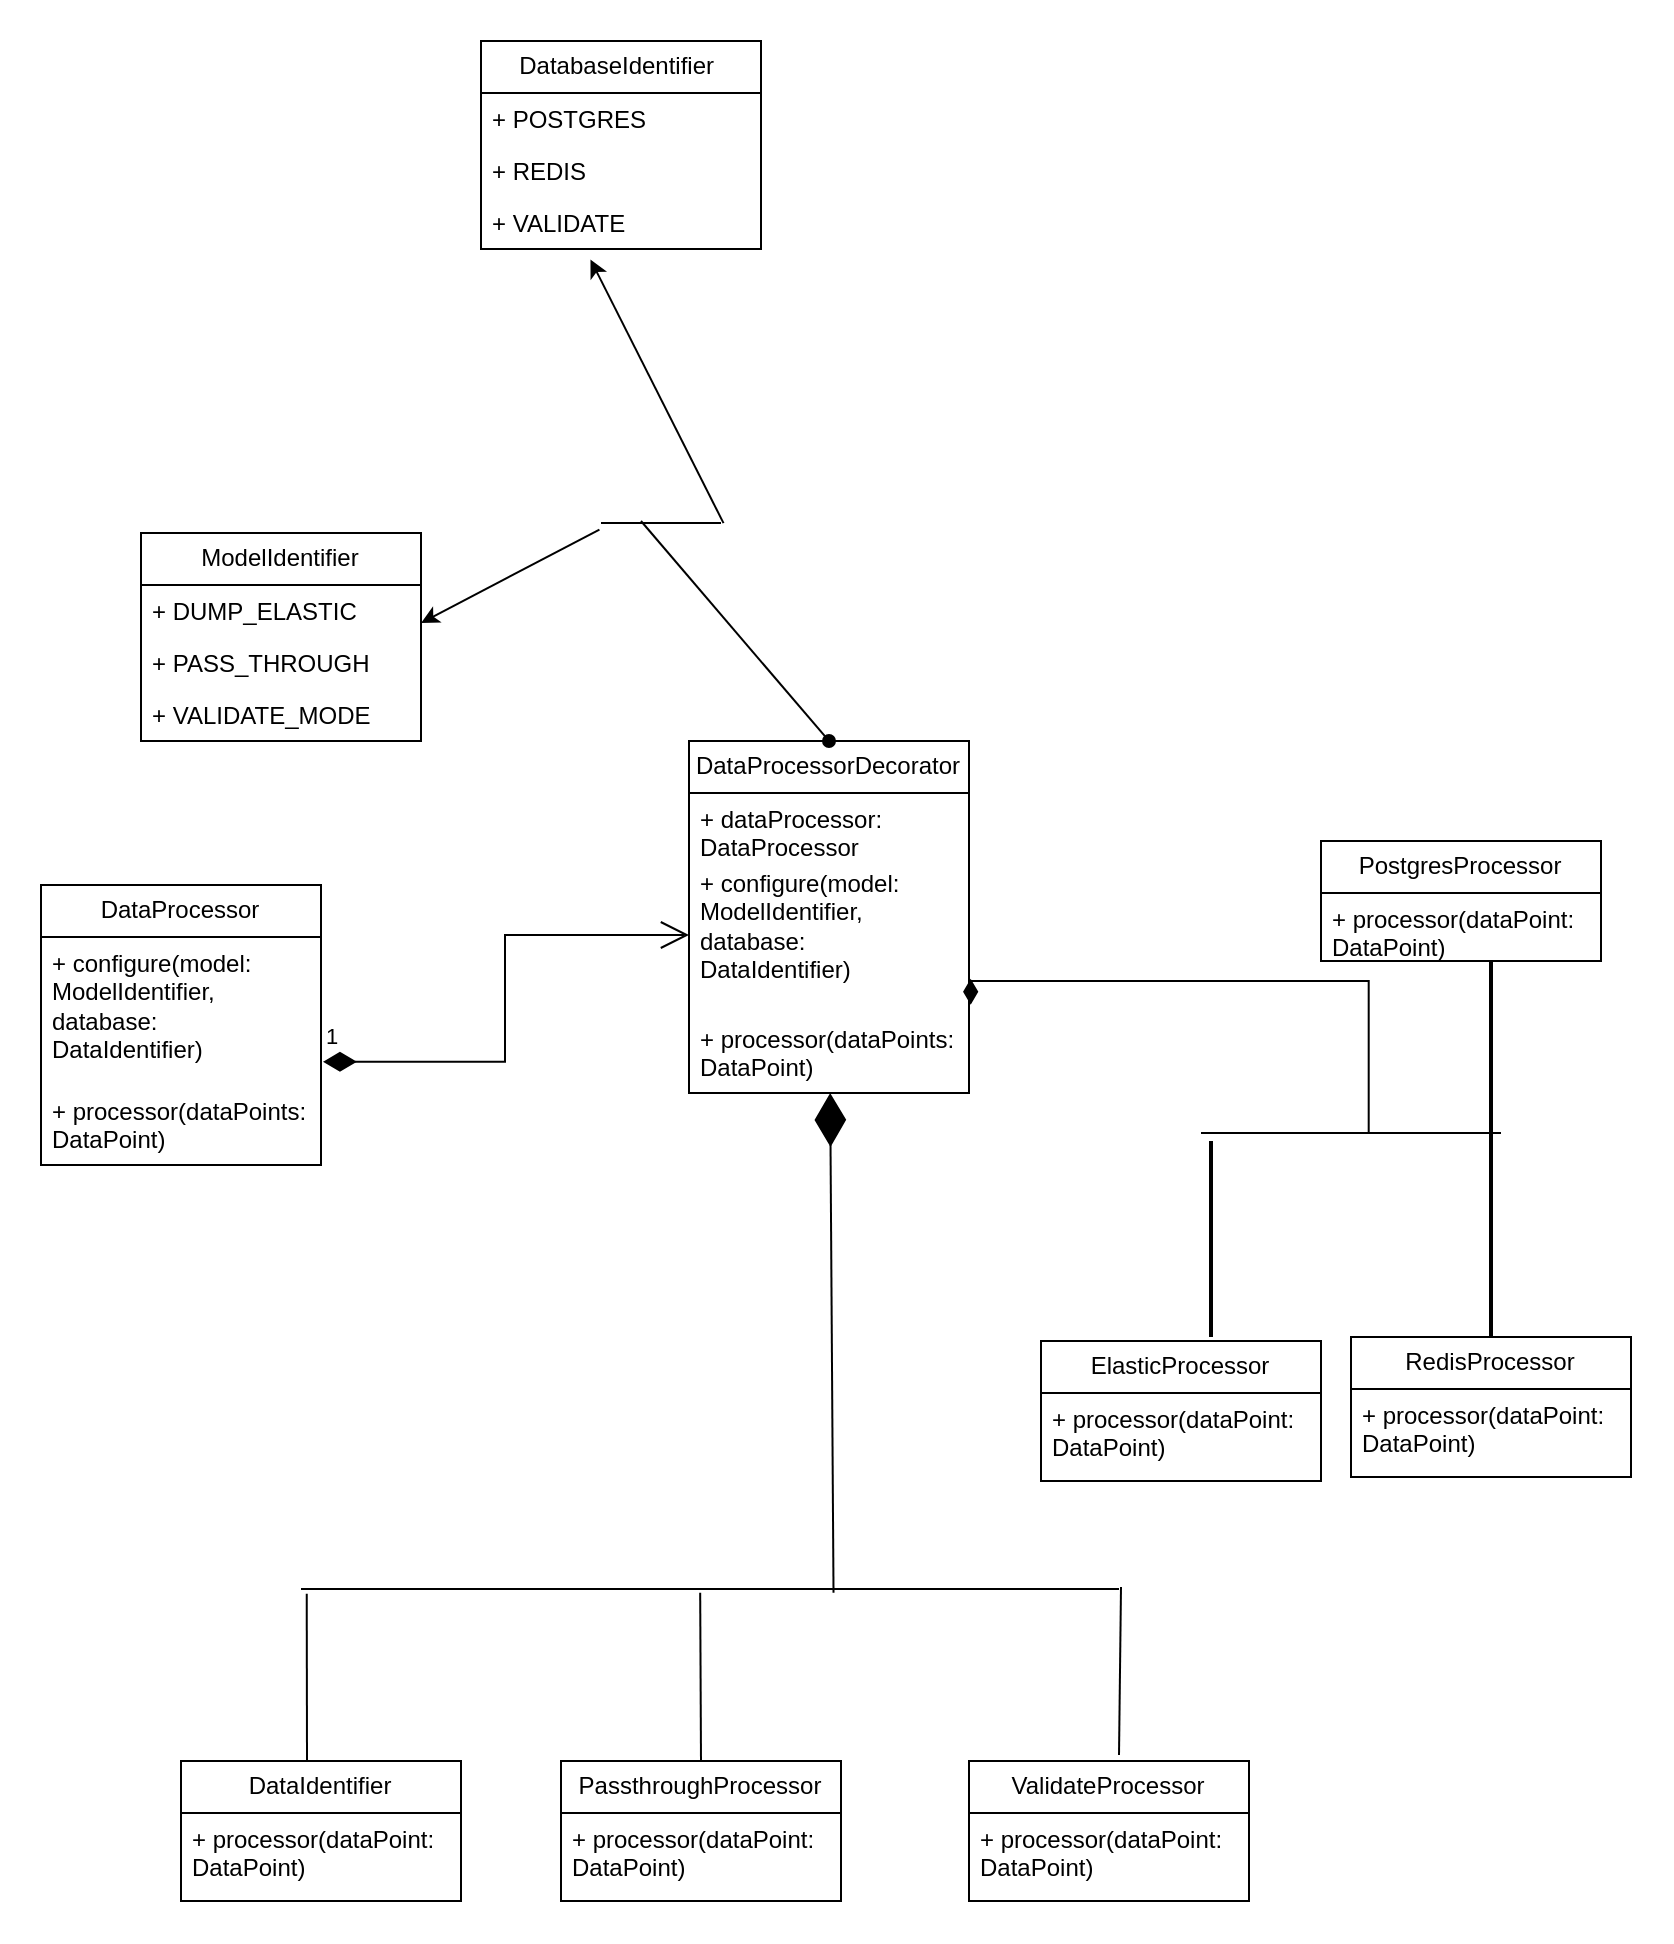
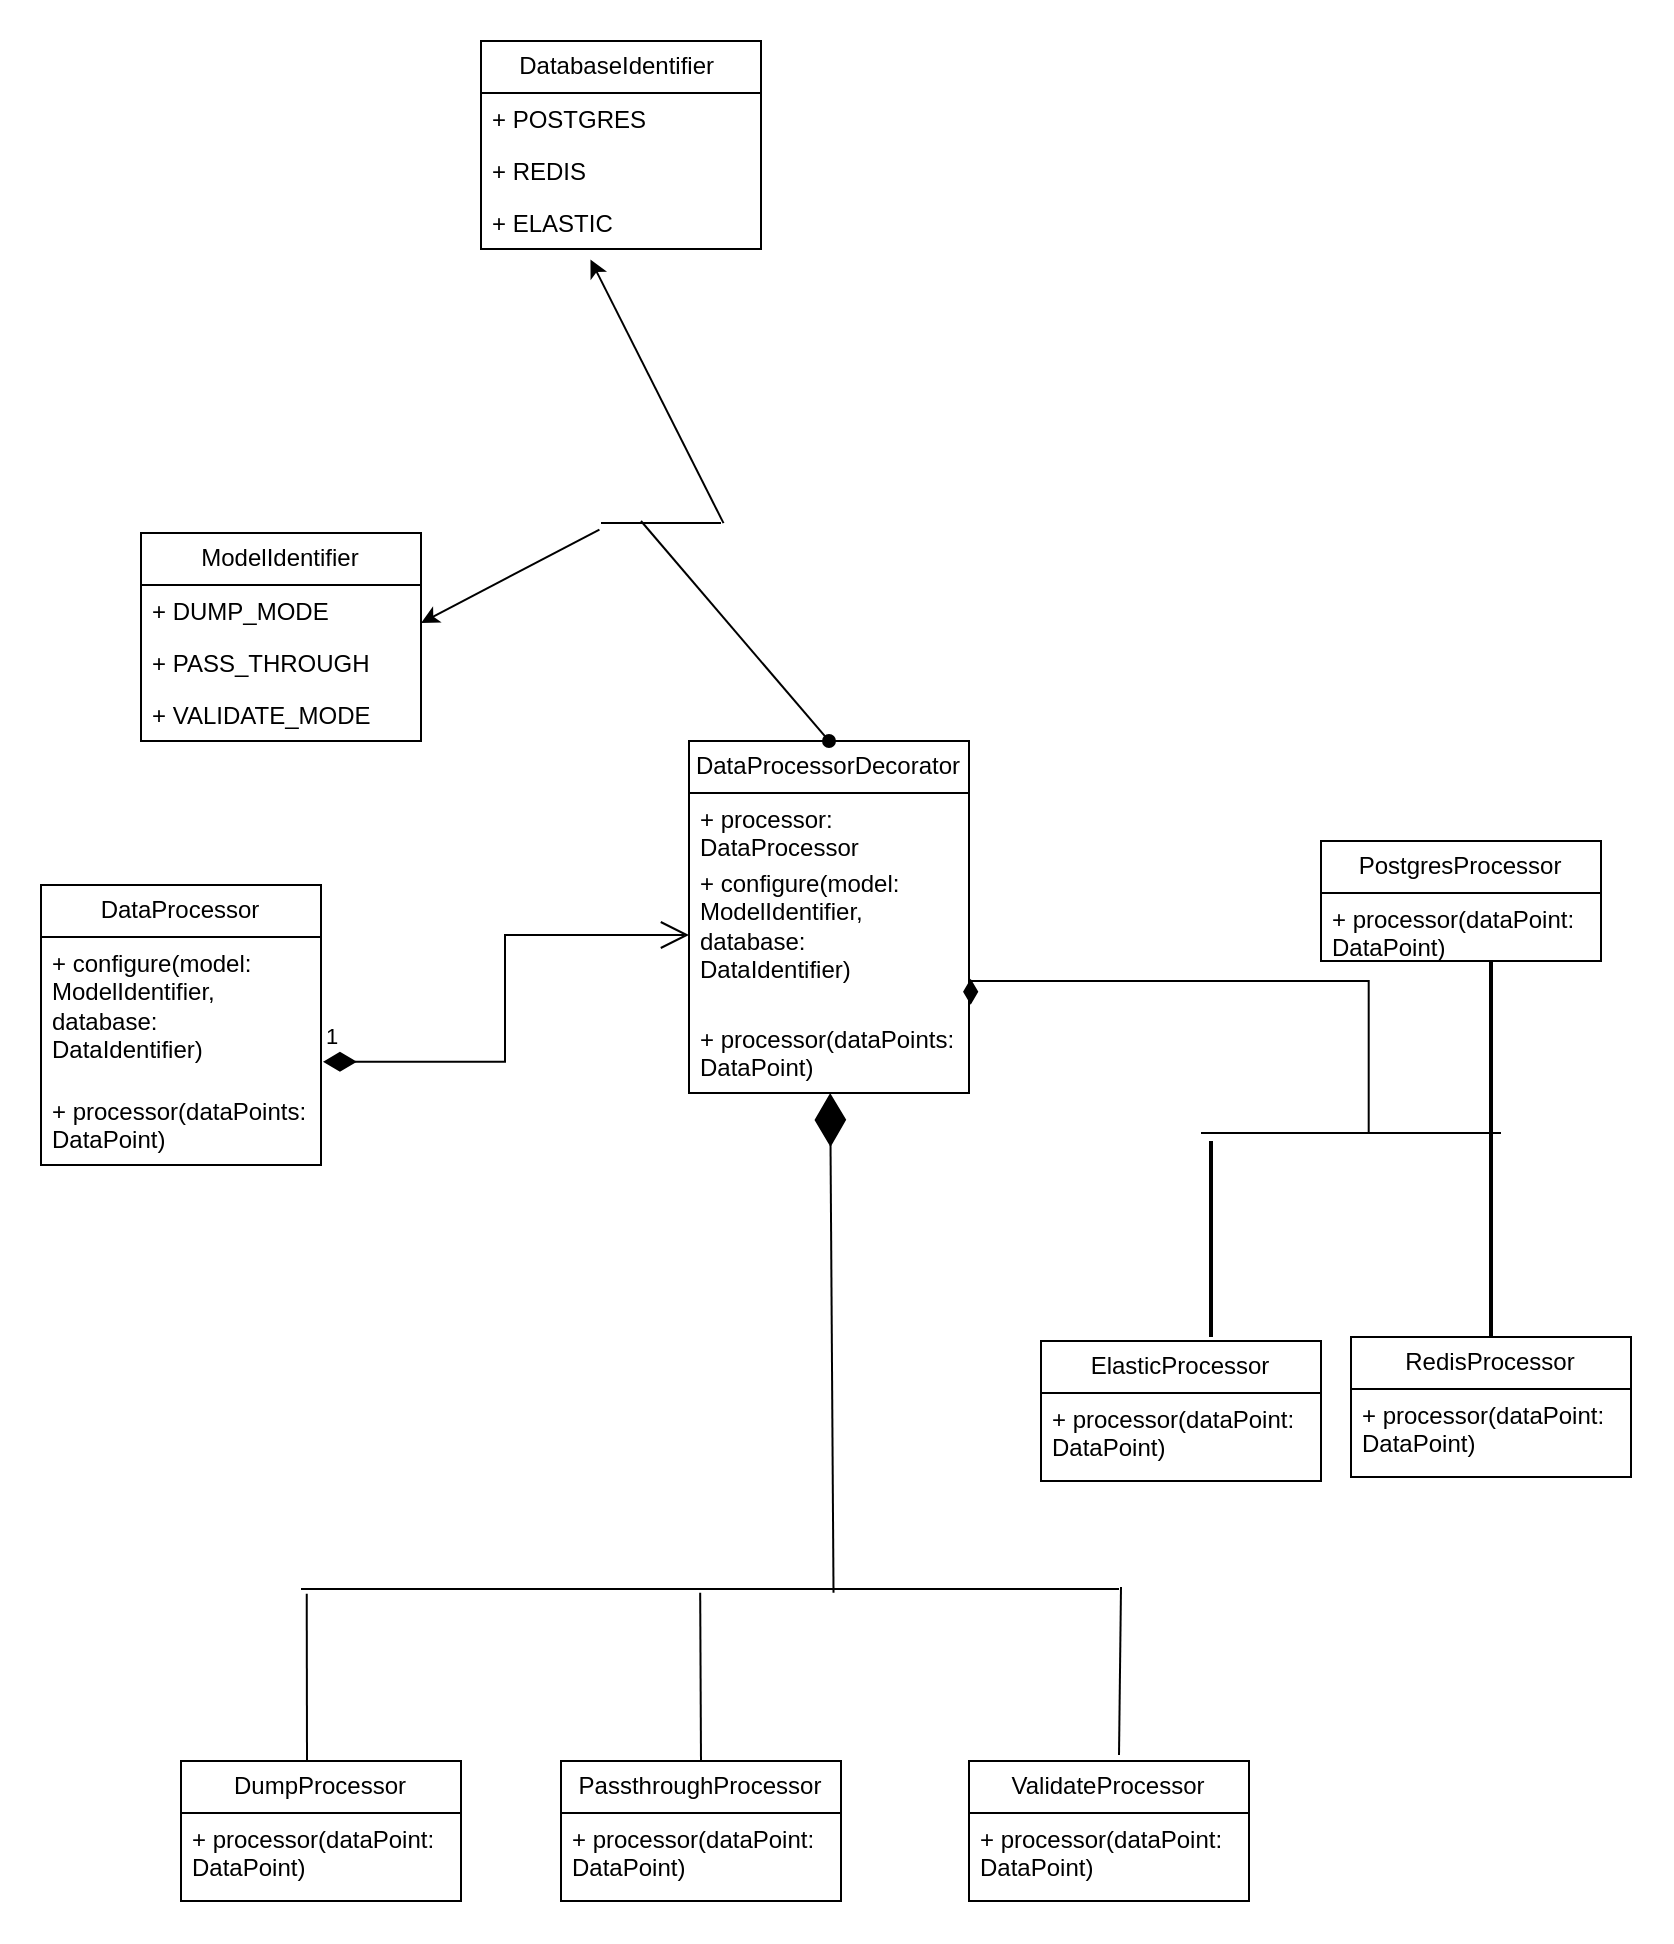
node "+ VALIDATE": label "+ VALIDATE" -> "+ ELASTIC"
node "+ DUMP_ELASTIC": label "+ DUMP_ELASTIC" -> "+ DUMP_MODE"
node "+ dataProcessor: DataProcessor": label "+ dataProcessor: DataProcessor" -> "+ processor: DataProcessor"
node "DataIdentifier": label "DataIdentifier" -> "DumpProcessor"
